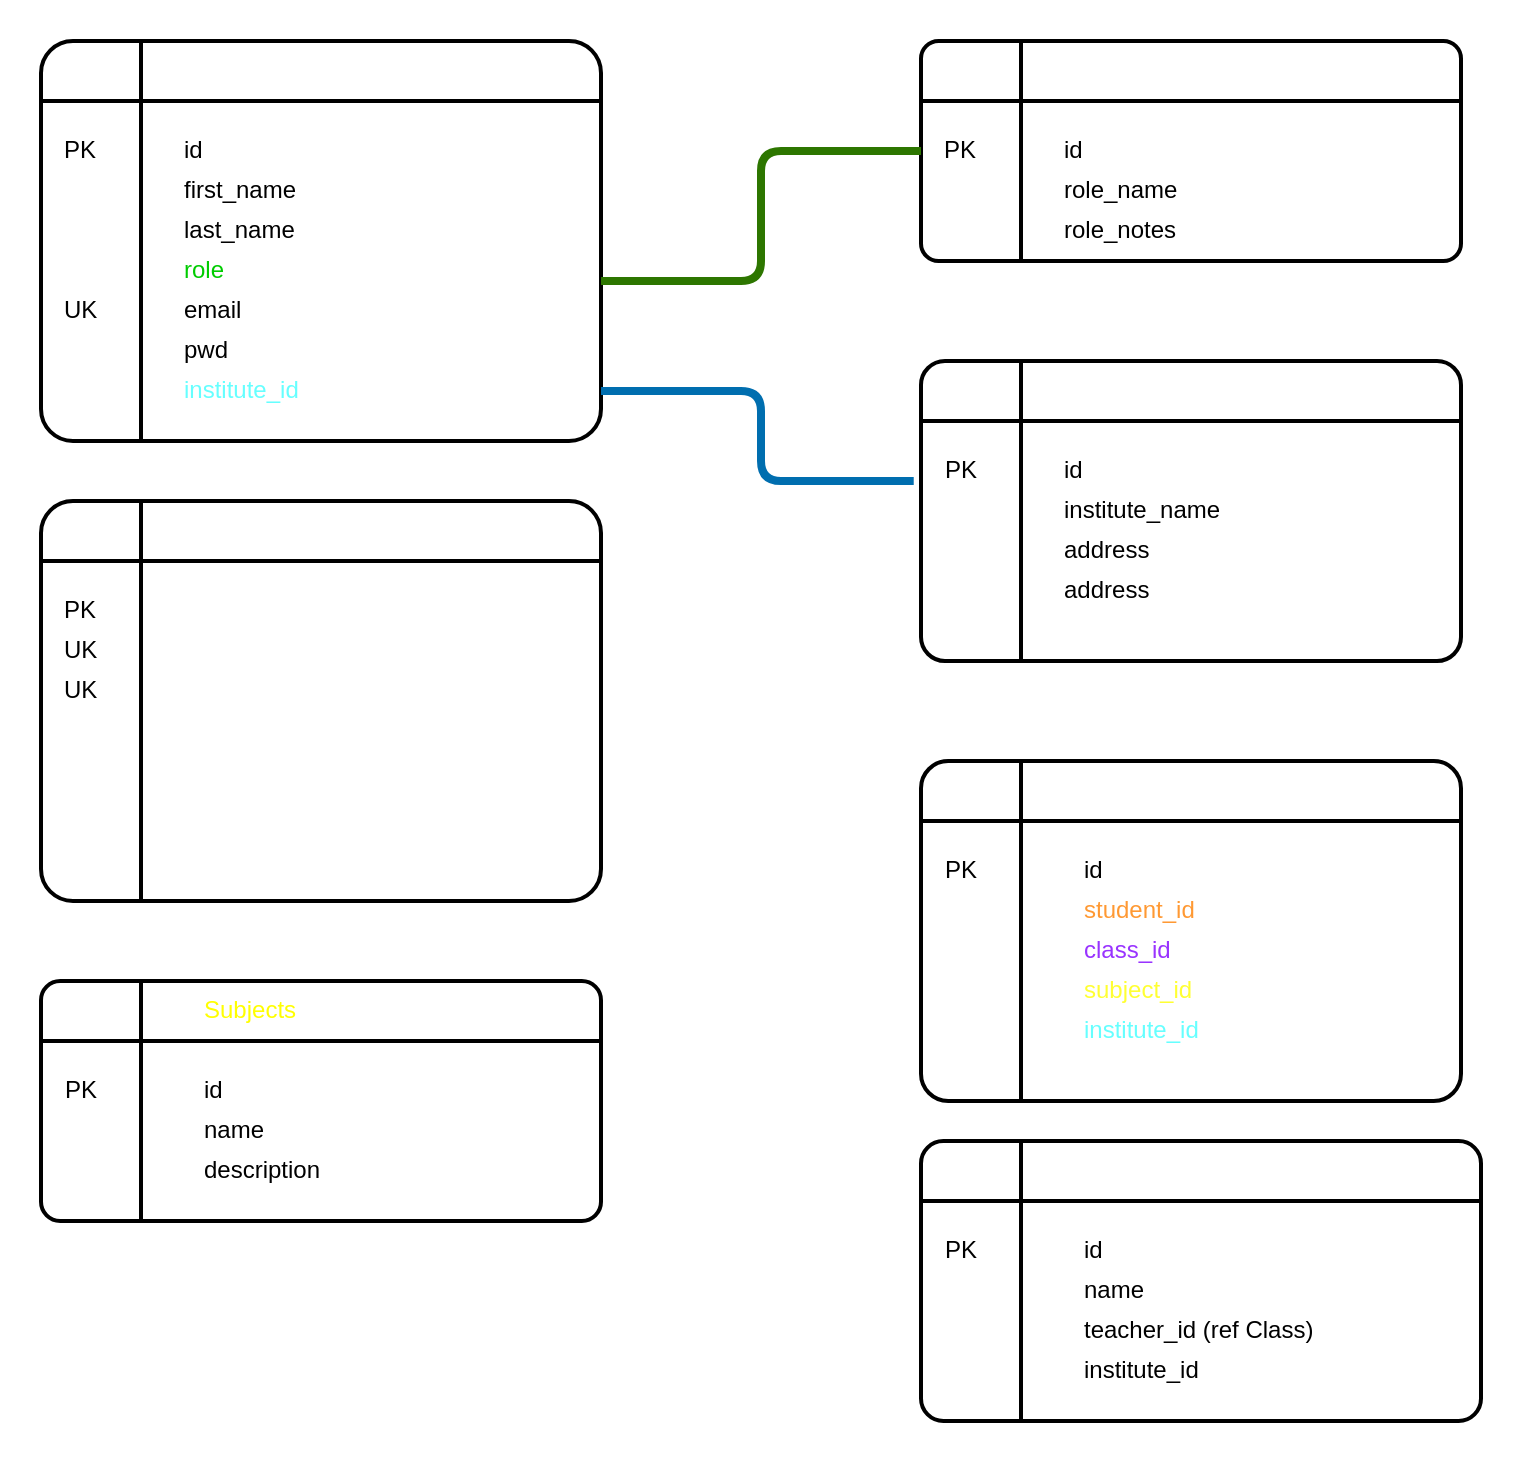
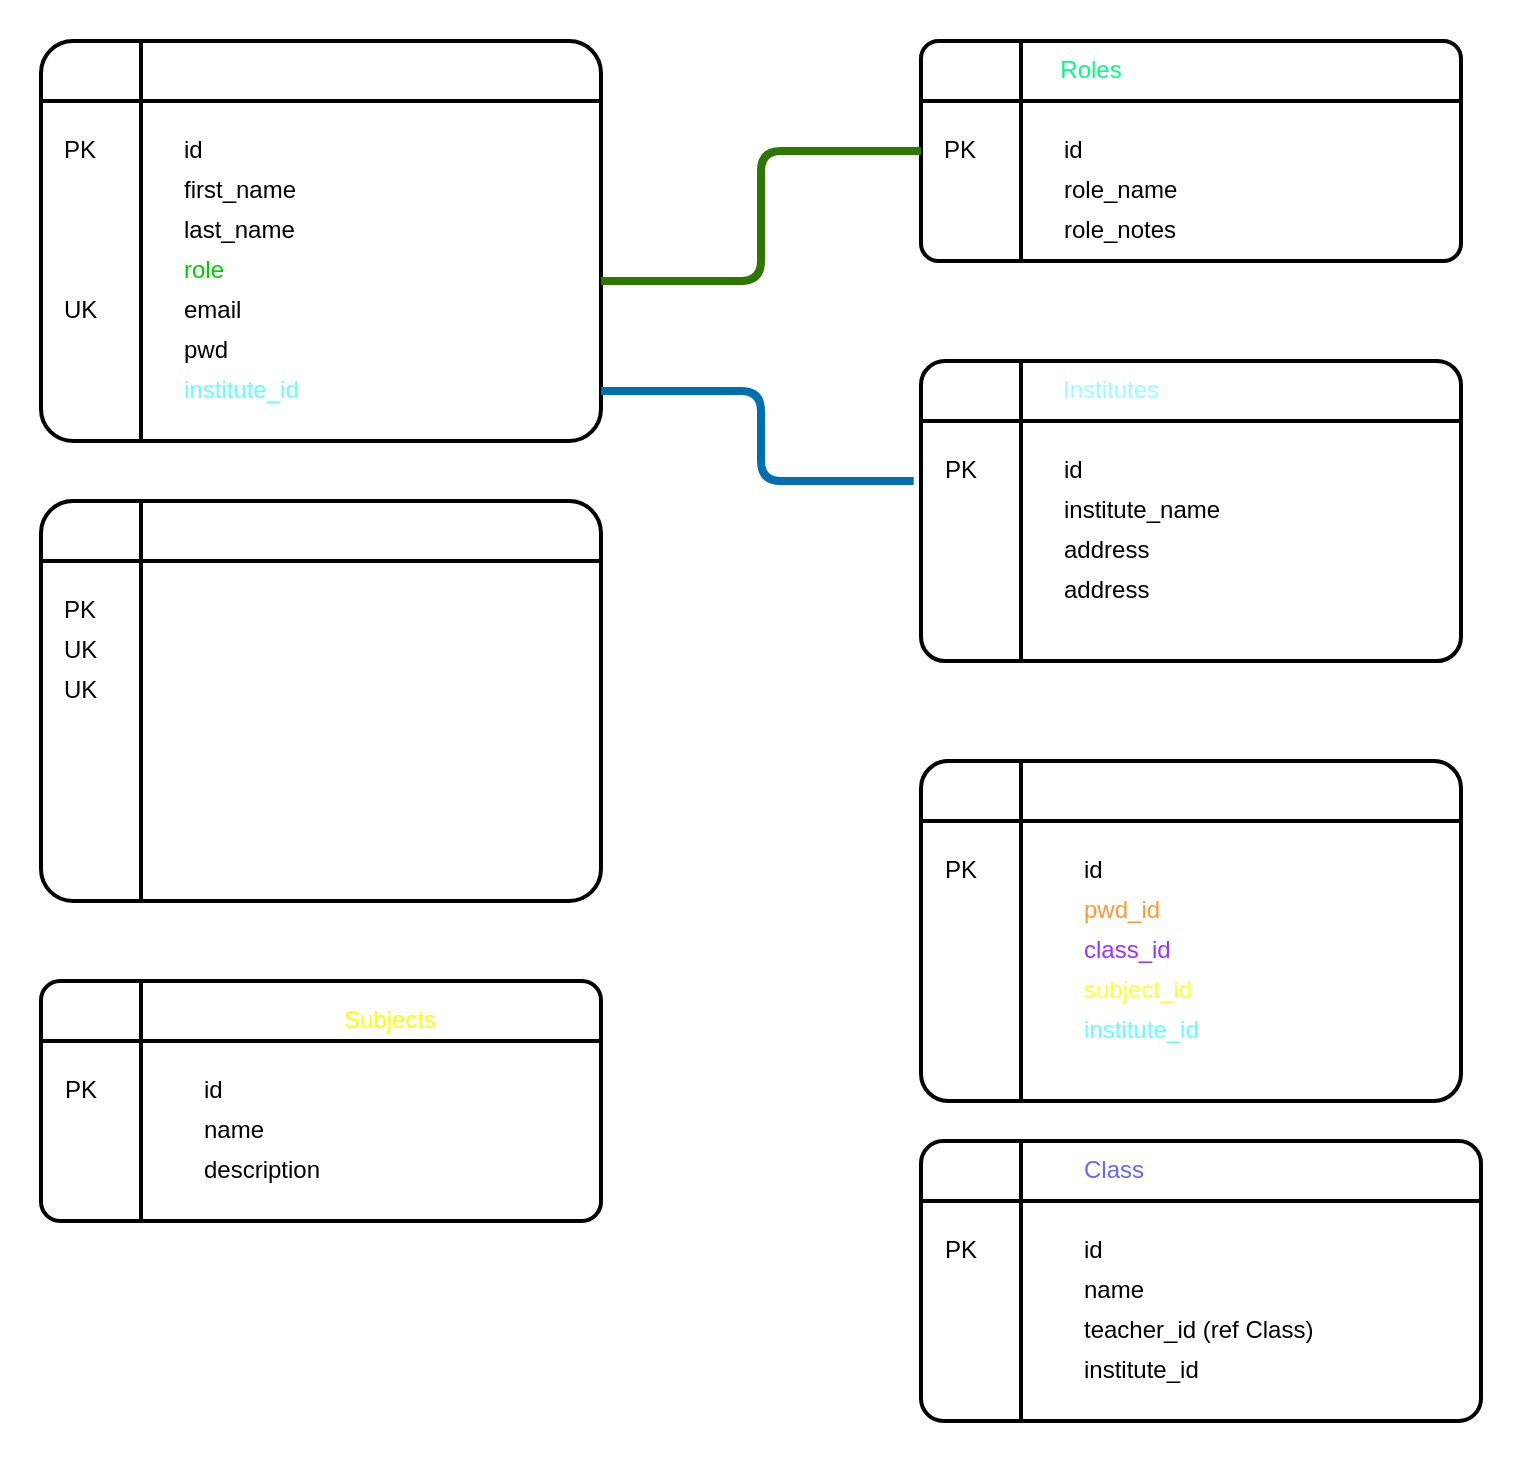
node "Roles": added
node "Institutes": added
node "student_id": label "student_id" -> "pwd_id"
node "Subjects": moved (271, 1011) -> (411, 1021)
node "Class": added
